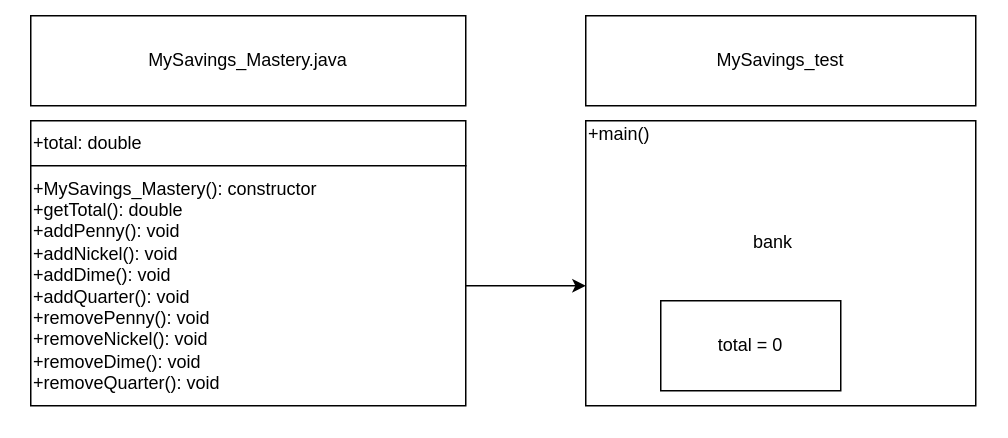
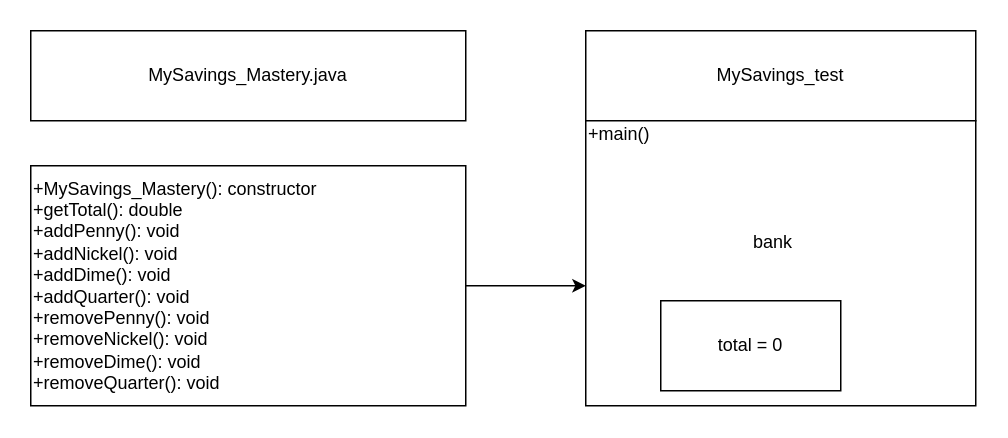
node "MySavings_Mastery.java": moved (248, 61) -> (248, 76)
node "MySavings_test": moved (781, 61) -> (781, 76)
node "+total: double": removed
